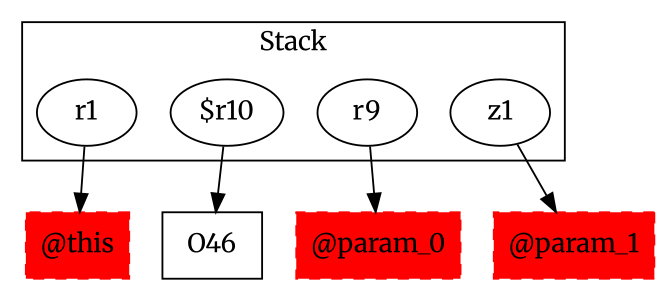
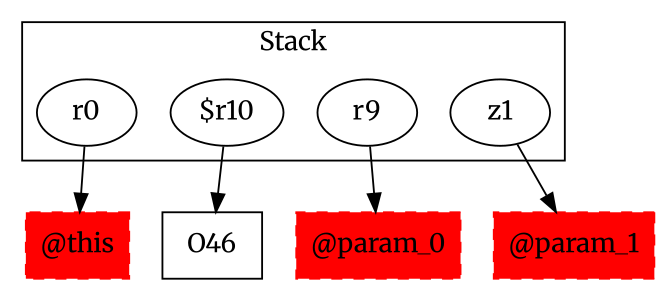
node "r1": label "r1" -> "r0"
